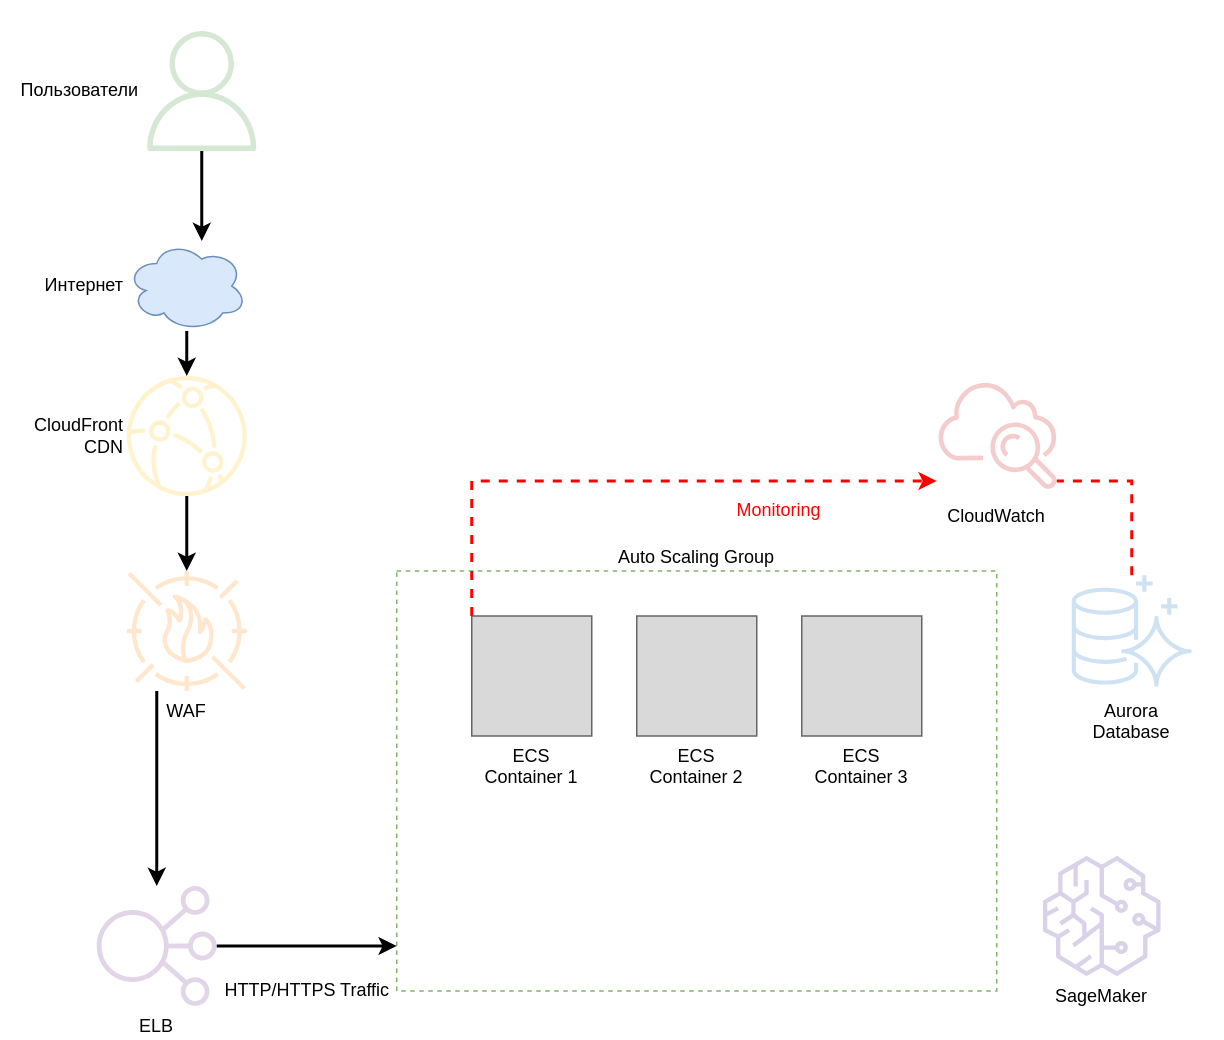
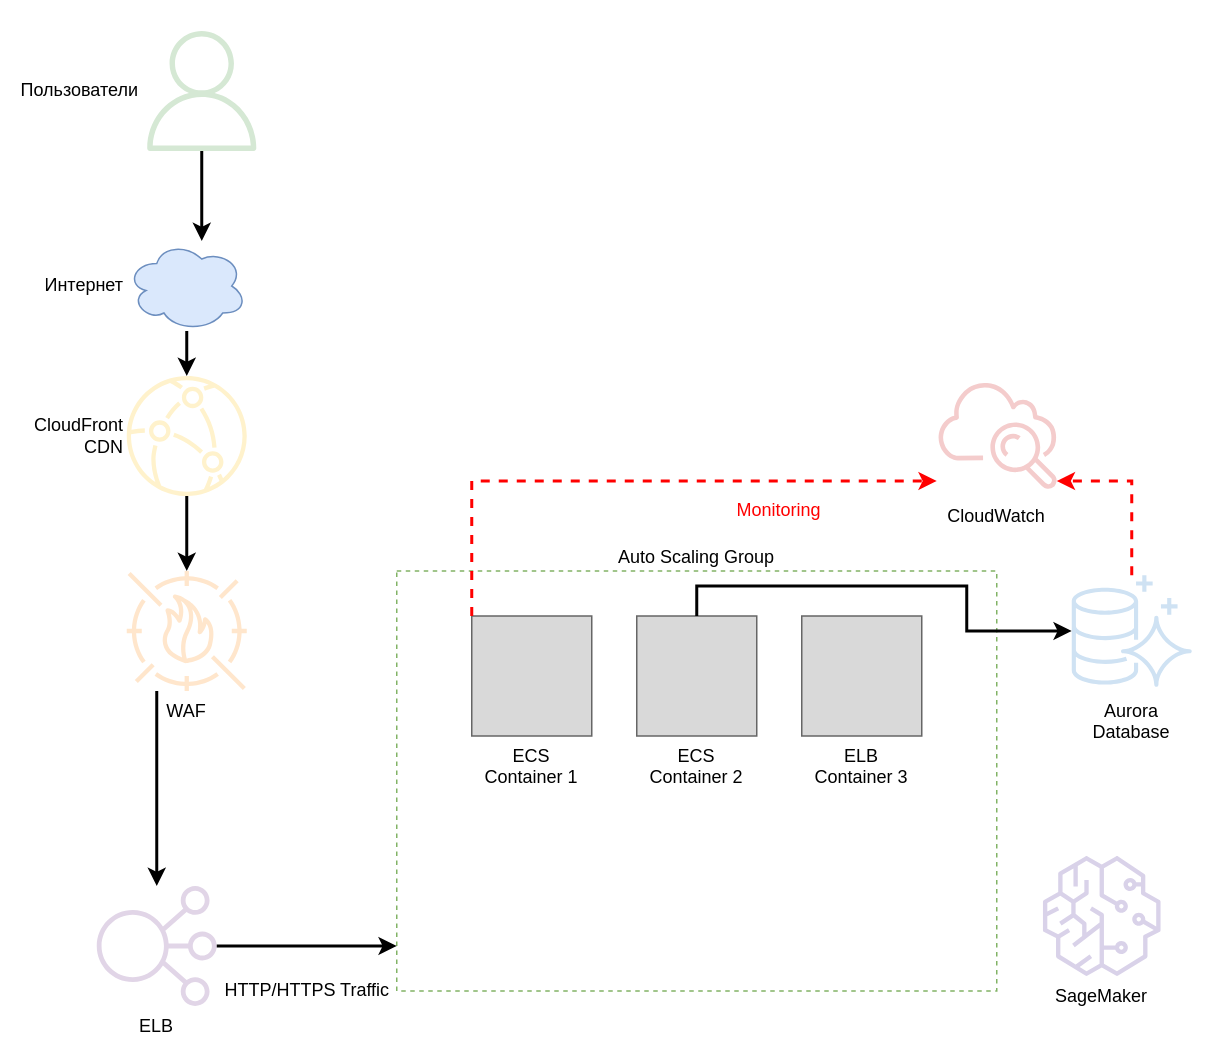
edge "CloudWatch" -- "Aurora Database": arrowhead none -> classic
edge "ECS Container 2" -> "Aurora Database": added
node "ECS Container 3": label "ECS Container 3" -> "ELB Container 3"
